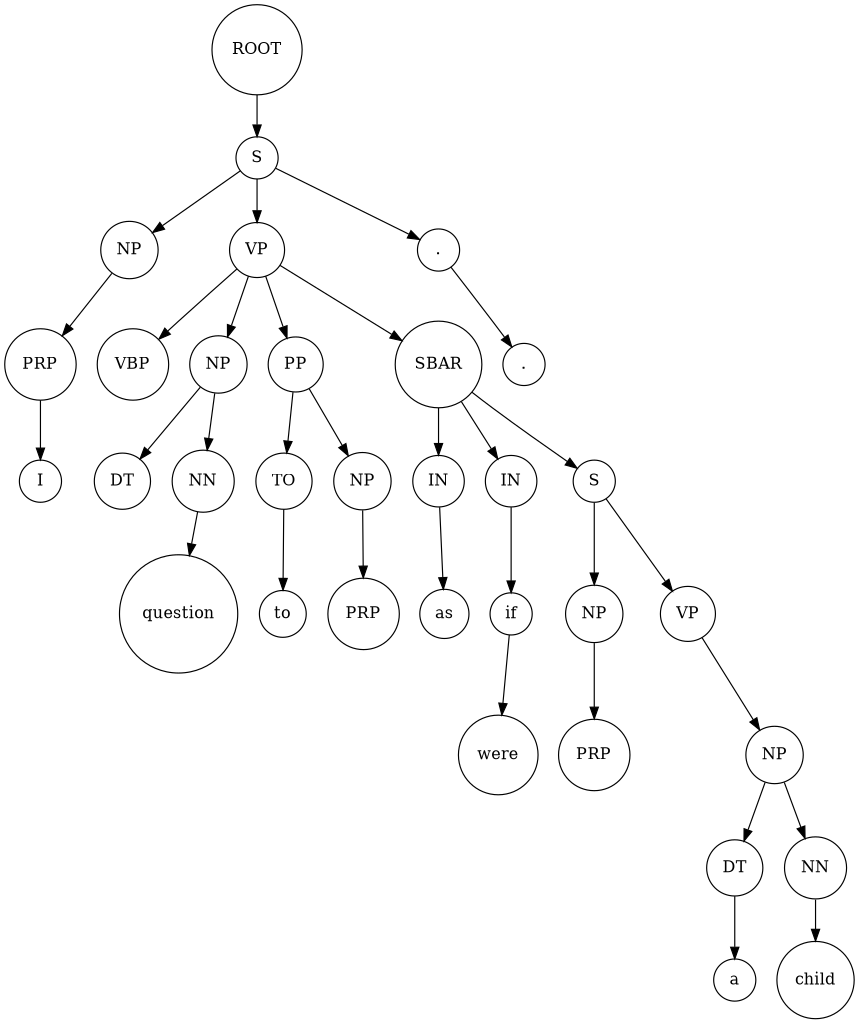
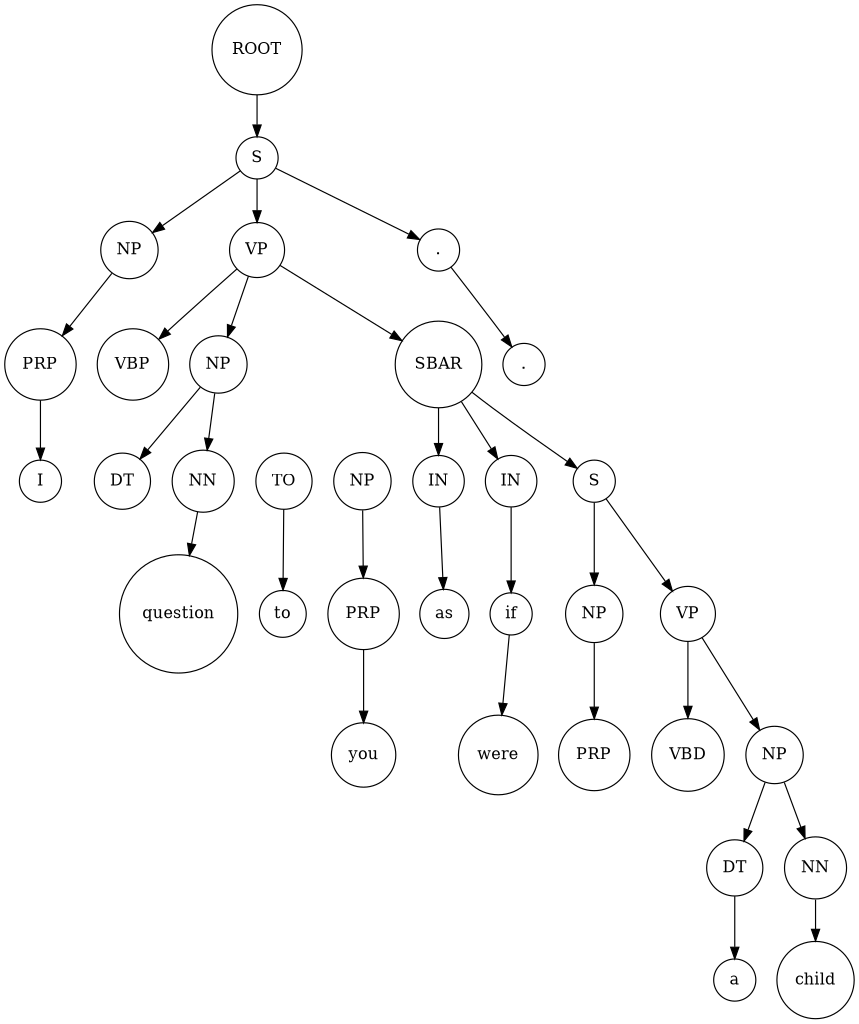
node "PP": removed
node "you": added
node "VBD": added
